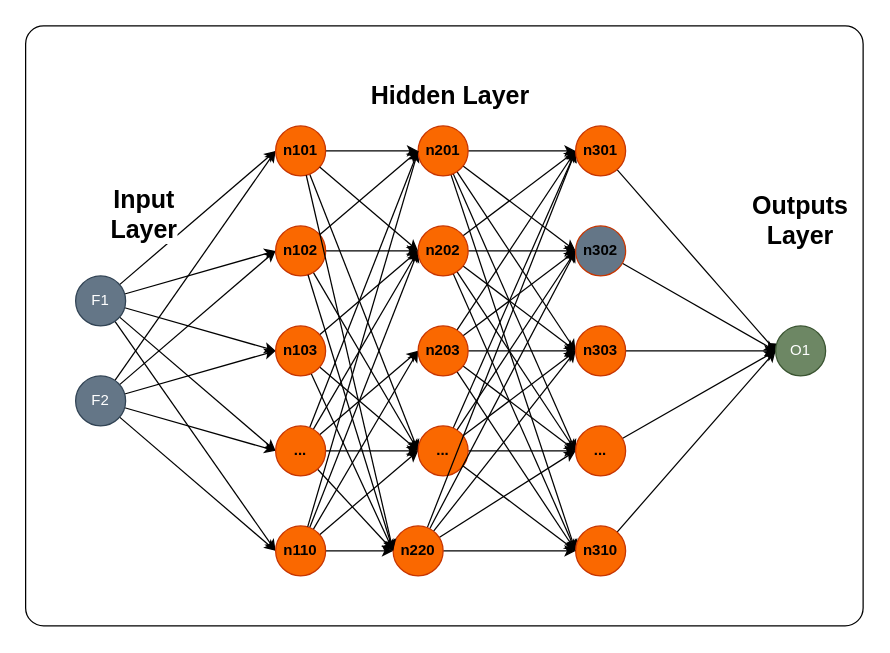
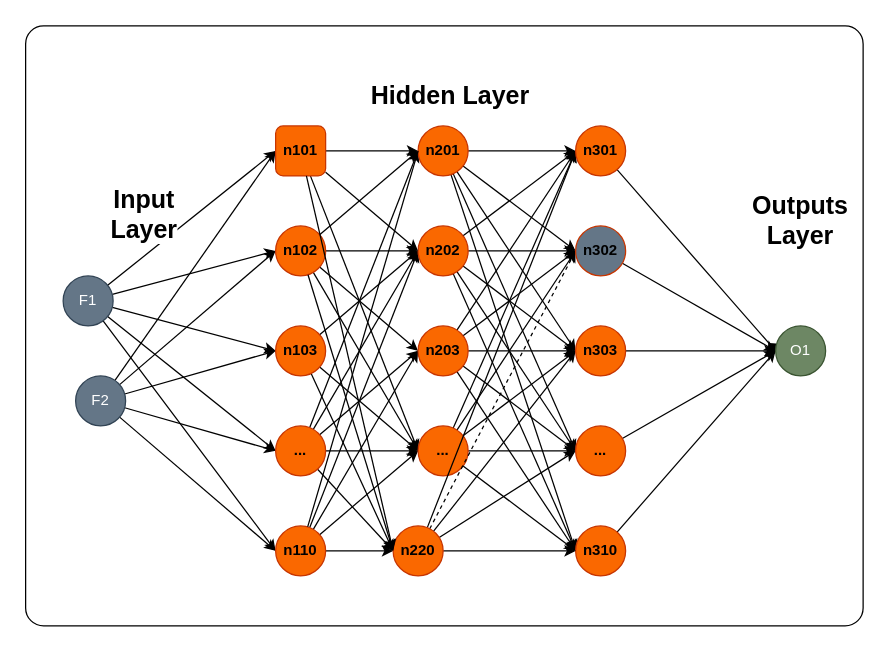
node "n101": shape ellipse -> rounded rectangle
node "F1": moved (101, 301) -> (88, 301)
edge "n102" -> "n203": added
edge "n220" -> "n302": style solid -> dashed
